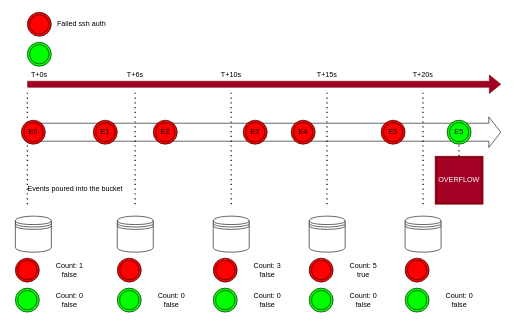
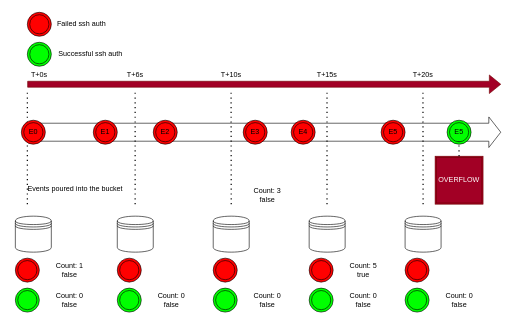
node "Successful ssh auth": added
node "Count: 3 false": moved (267, 270) -> (267, 195)
